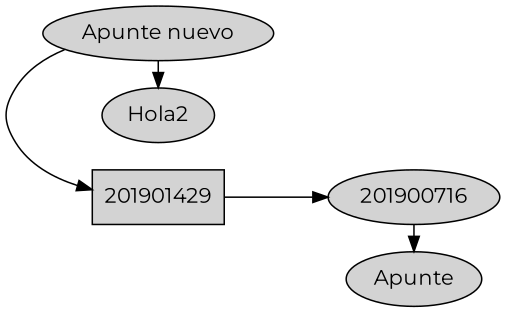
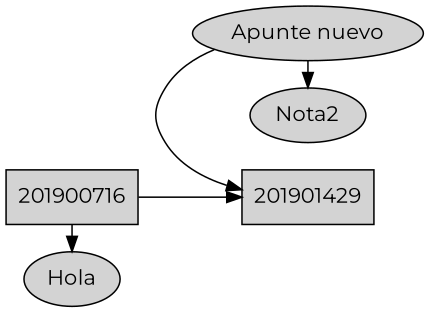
node "Hola2": label "Hola2" -> "Nota2"
edge "201901429" -> "201900716": reversed
node "201900716": shape ellipse -> box
node "Apunte": label "Apunte" -> "Hola"
